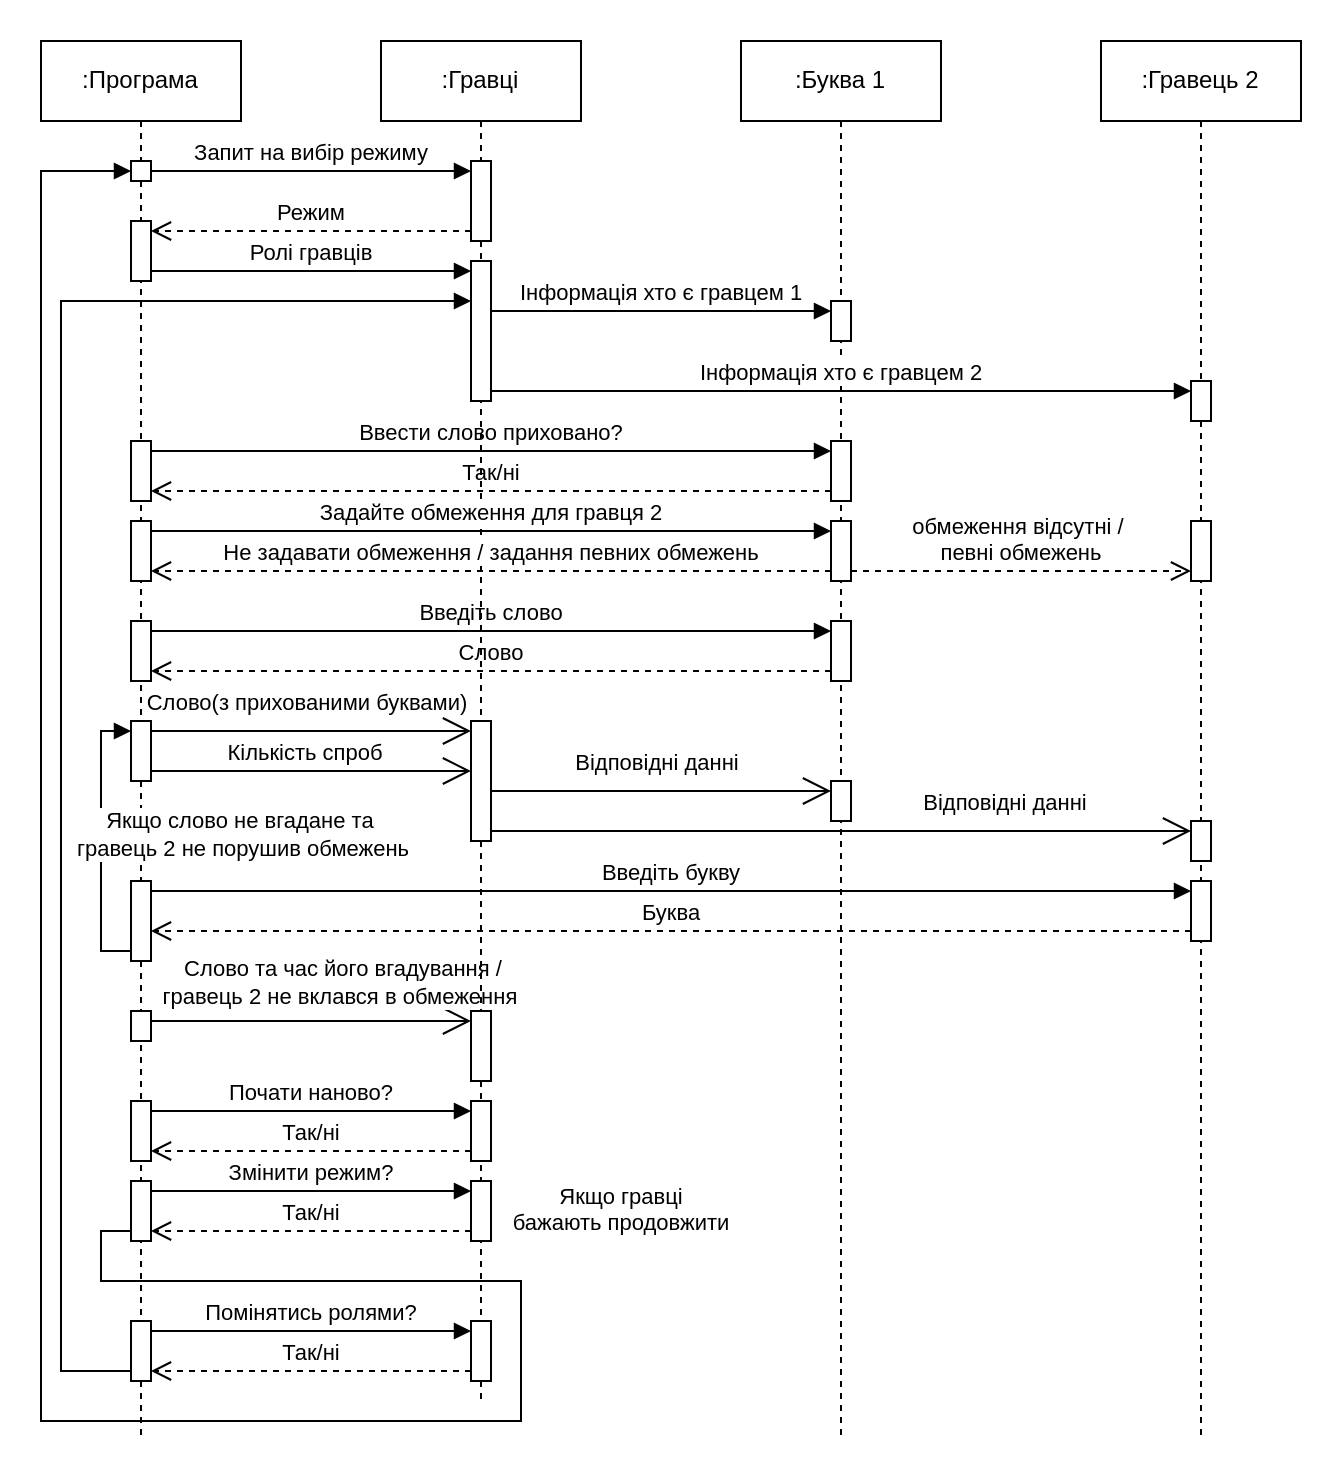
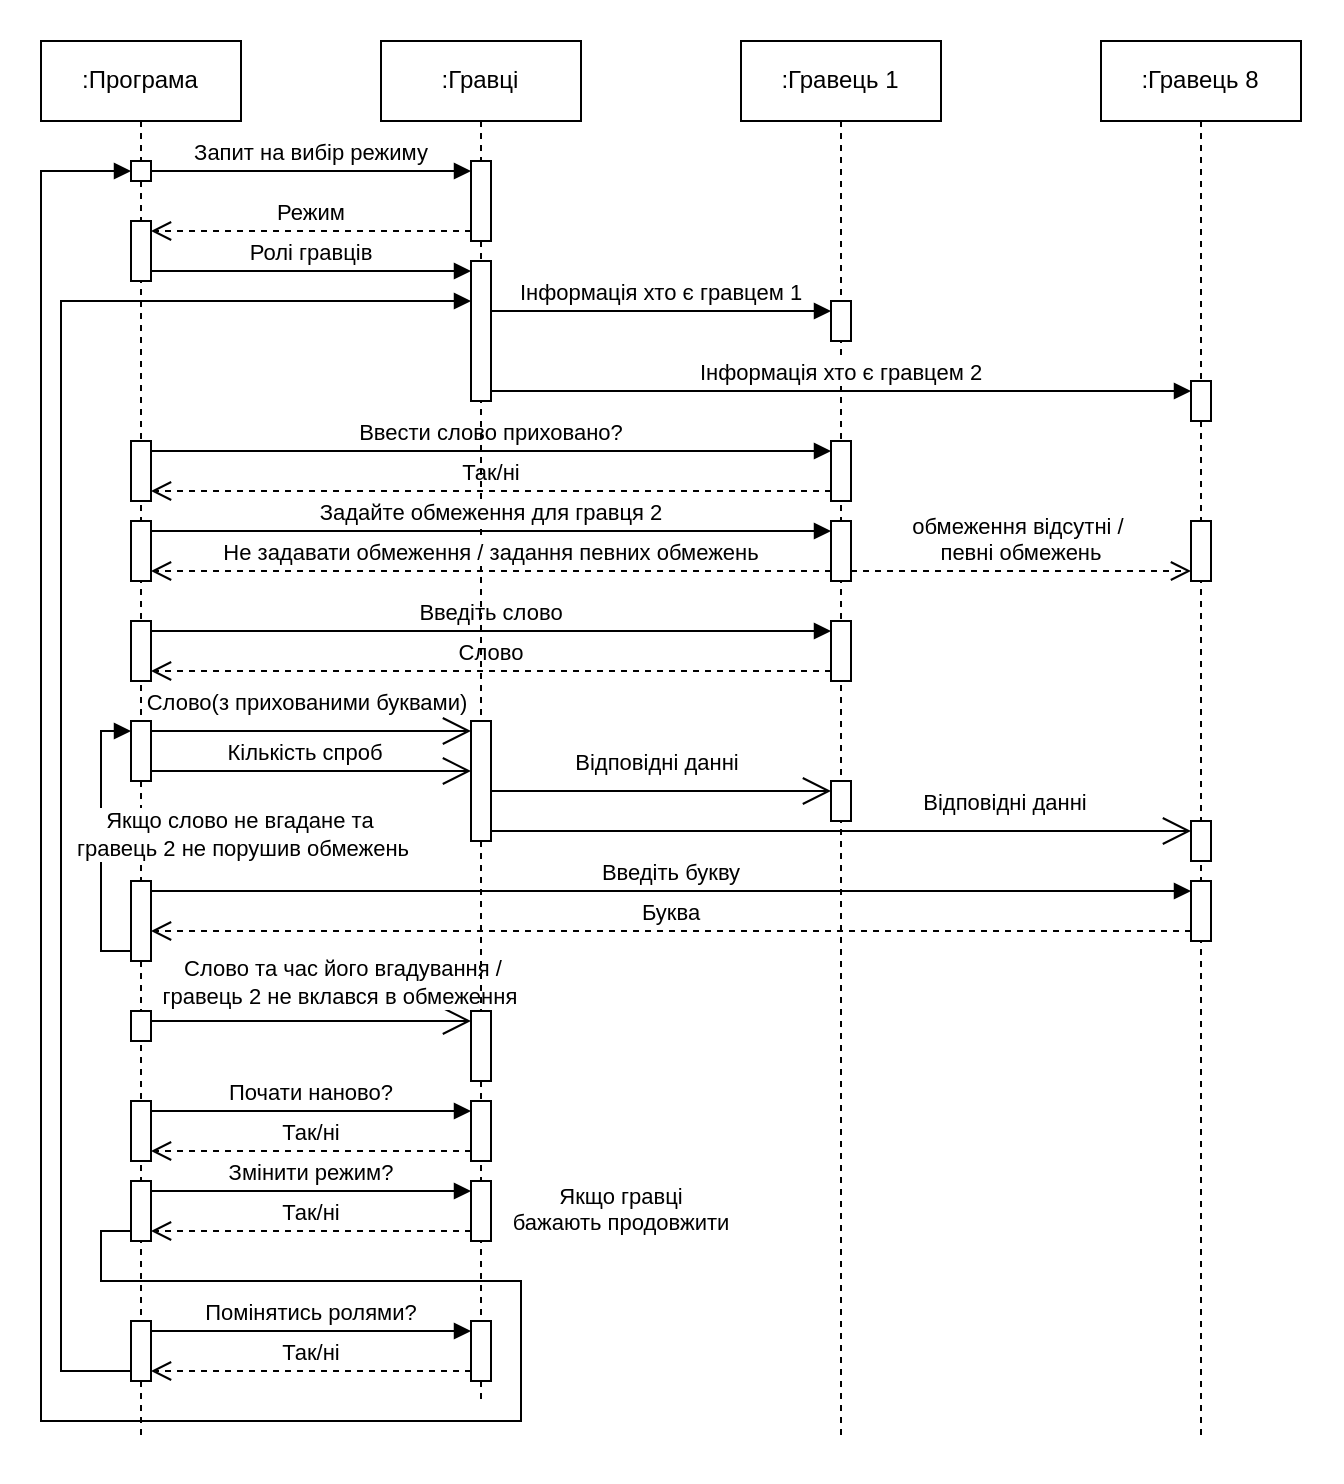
node ":Буква 1": label ":Буква 1" -> ":Гравець 1"
node ":Гравець 2": label ":Гравець 2" -> ":Гравець 8"
